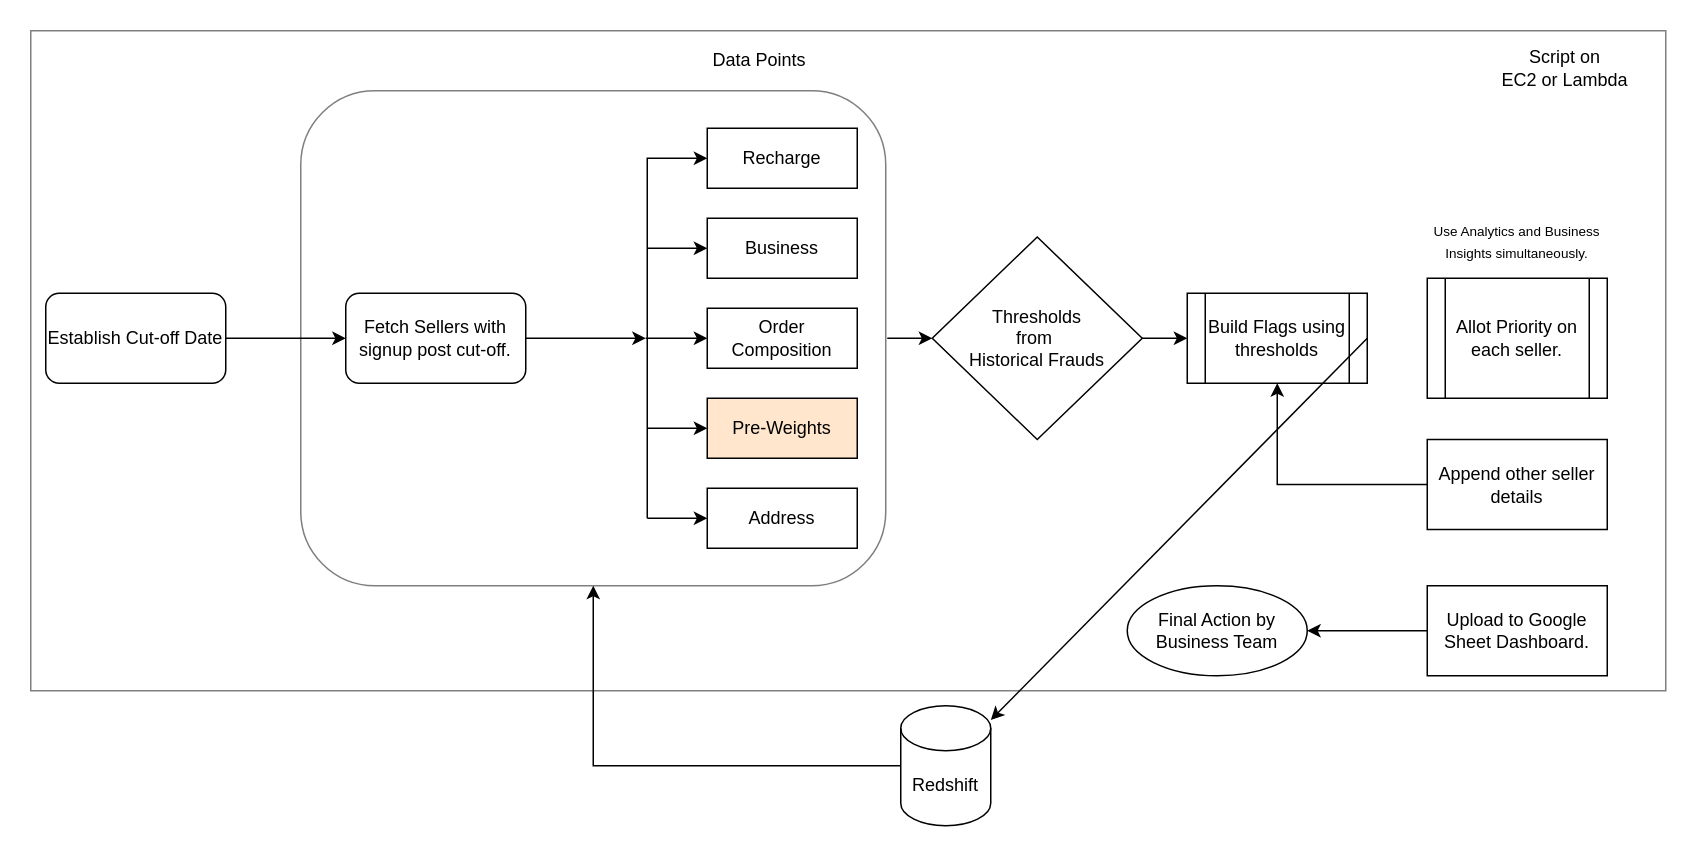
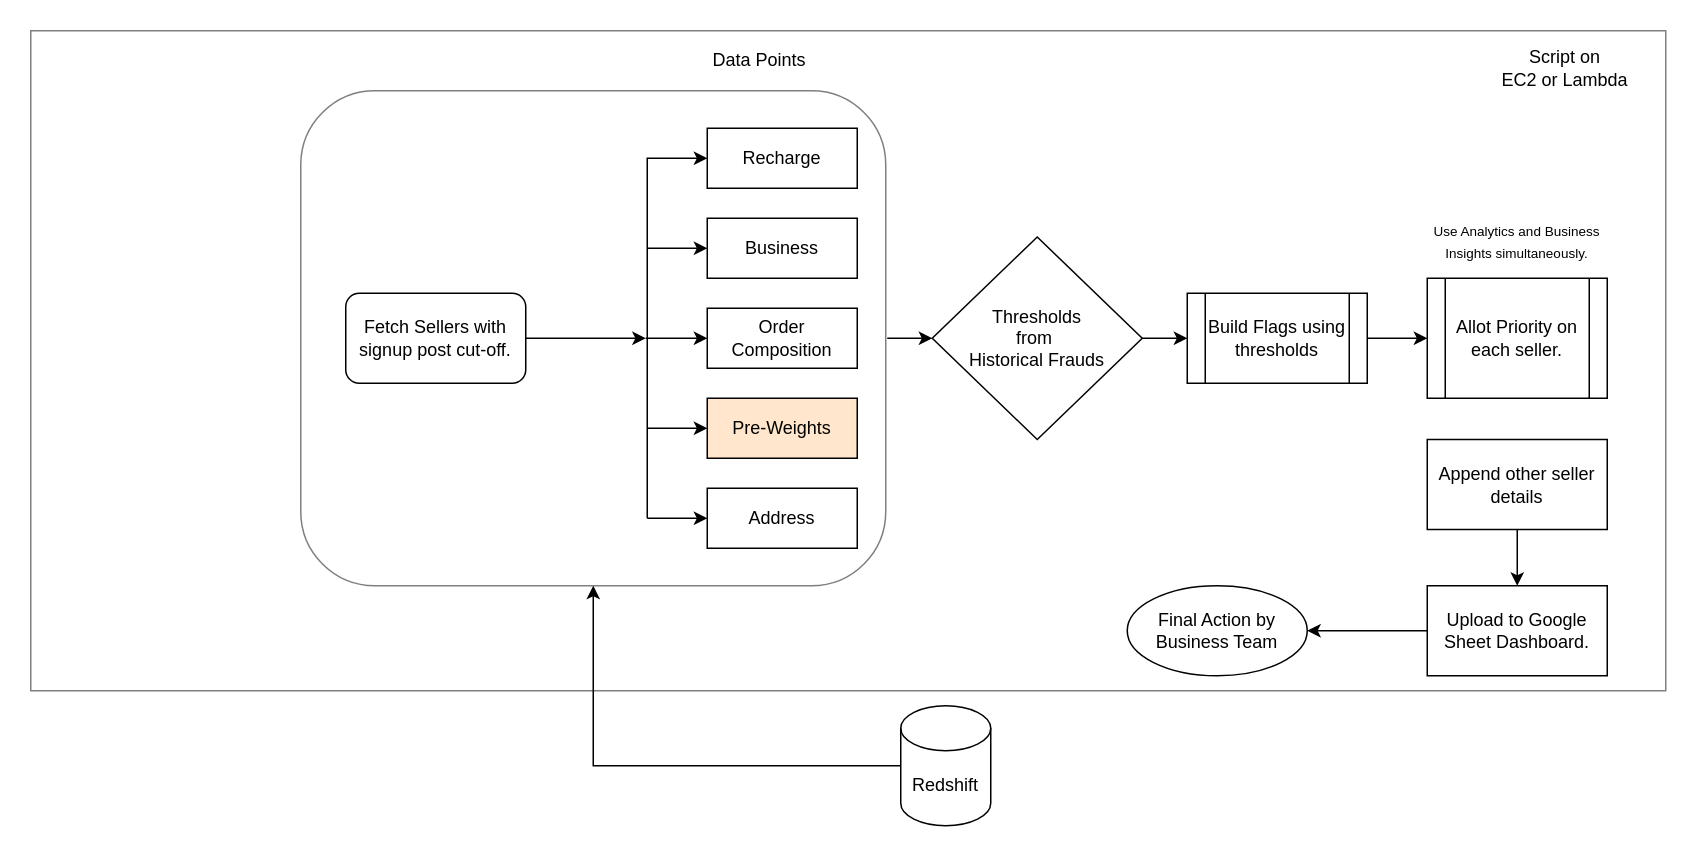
node "Establish Cut-off Date": removed
edge "Establish Cut-off Date" -> "Fetch Sellers with signup post cut-off.": removed
edge "Append other seller details" -> "Build Flags using thresholds": now "Append other seller details" -> "Upload to Google Sheet Dashboard."
edge "Build Flags using thresholds" -> "Redshift": now "Build Flags using thresholds" -> "Allot Priority on each seller."
